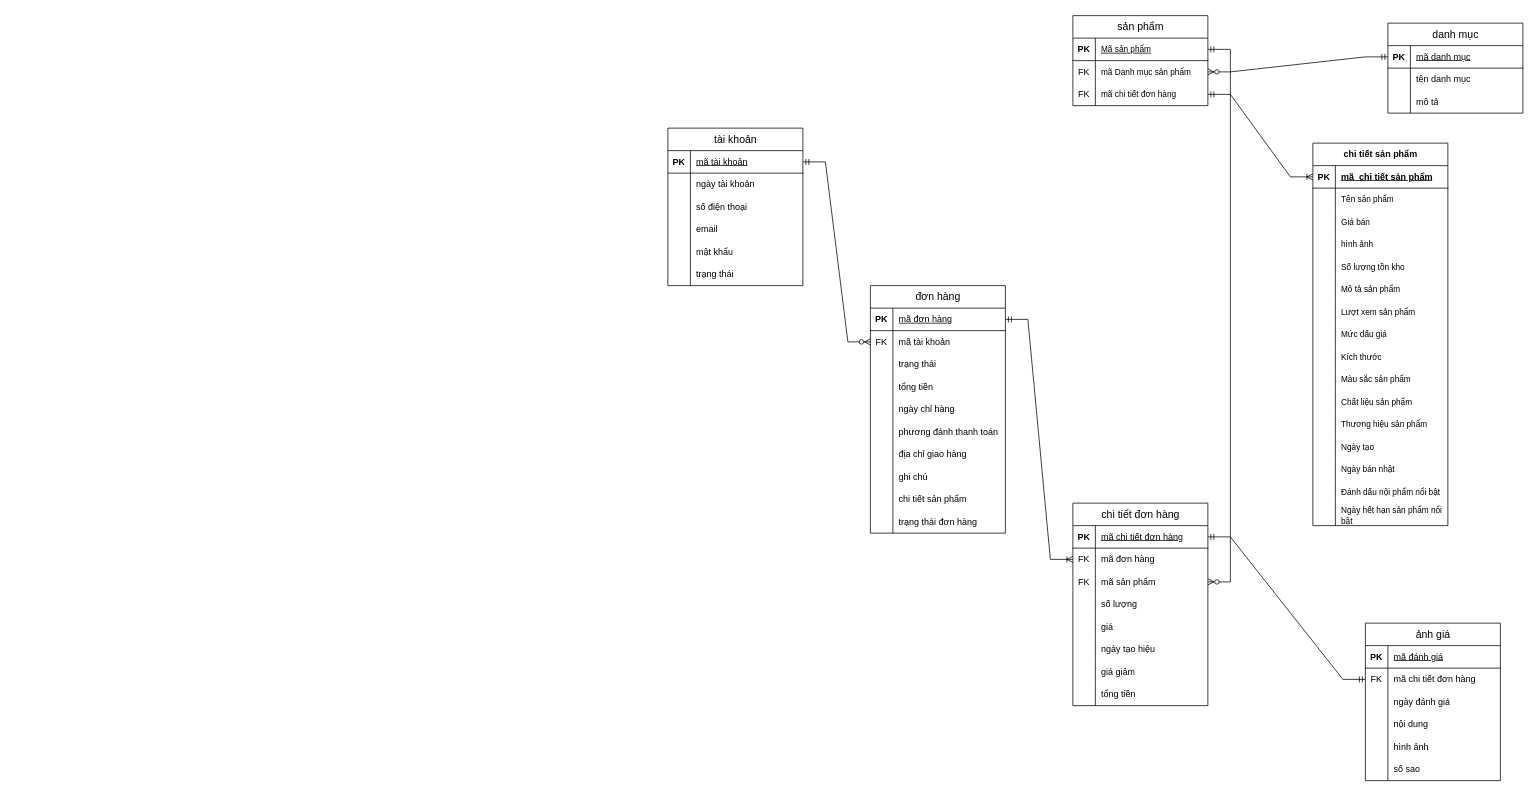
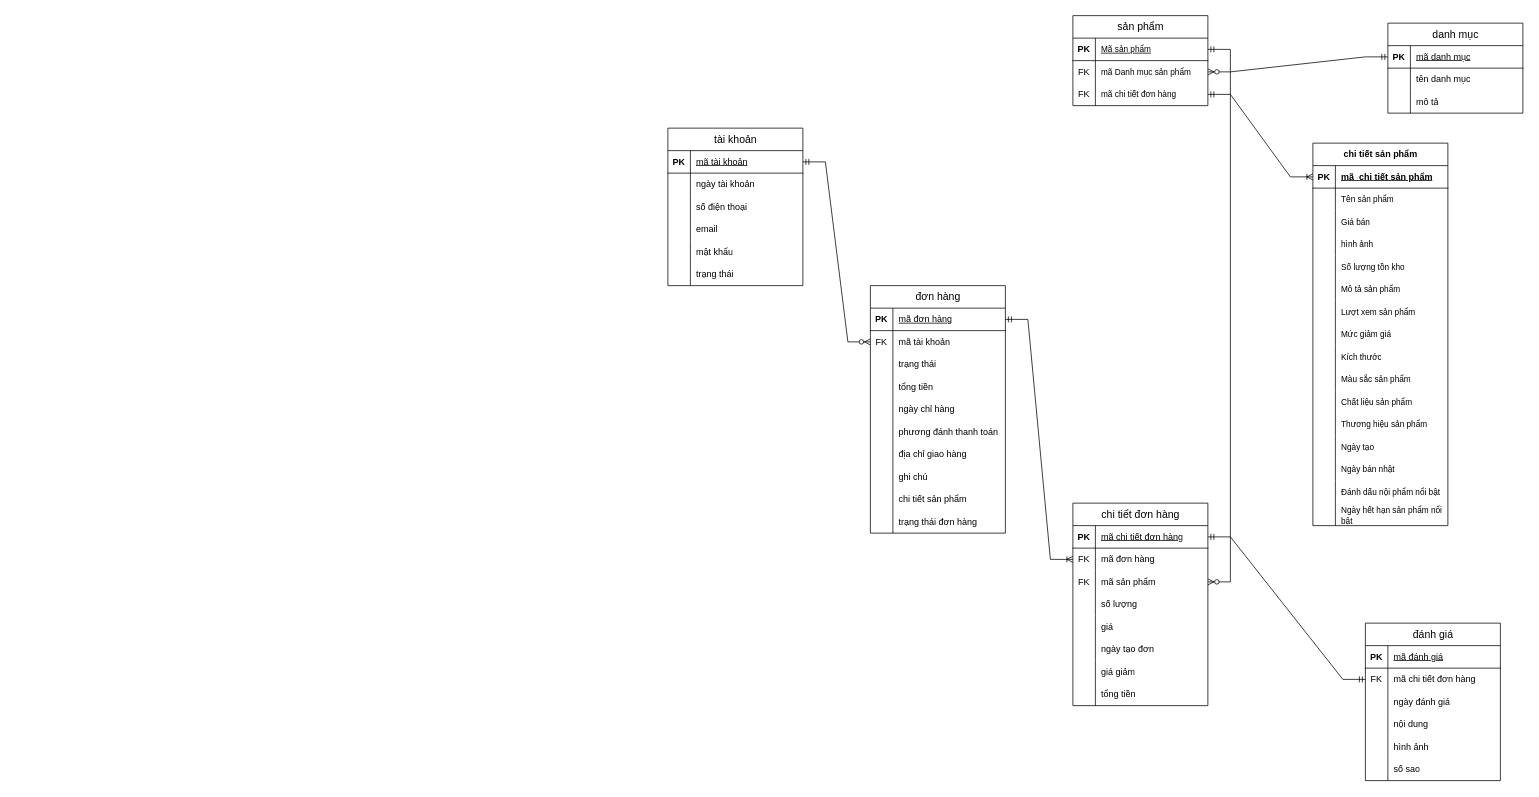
node "Mức dấu giá": label "Mức dấu giá" -> "Mức giảm giá"
node "ảnh giá": label "ảnh giá" -> "đánh giá"
node "ngày tạo hiệu": label "ngày tạo hiệu" -> "ngày tạo đơn"
